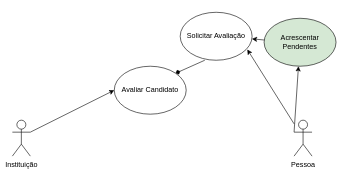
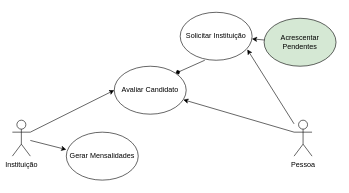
node "Solicitar Avaliação": label "Solicitar Avaliação" -> "Solicitar Instituição"
edge "Pessoa" -> "Acrescentar Pendentes": now "Pessoa" -> "Avaliar Candidato"
edge "Instituição" -> "Gerar Mensalidades": added
node "Gerar Mensalidades": added
